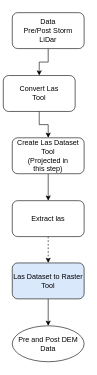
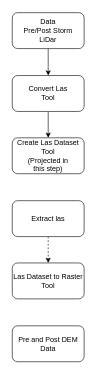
node "Convert Las Tool": moved (39, 93) -> (48, 93)
edge "Create Las Dataset Tool (Projected in this step)" -> "Extract las": removed
node "Las Dataset to Raster Tool": fillcolor #dae8fc -> #ffffff
edge "Las Dataset to Raster Tool" -> "Pre and Post DEM Data": removed
node "Pre and Post DEM Data": shape ellipse -> rounded rectangle
